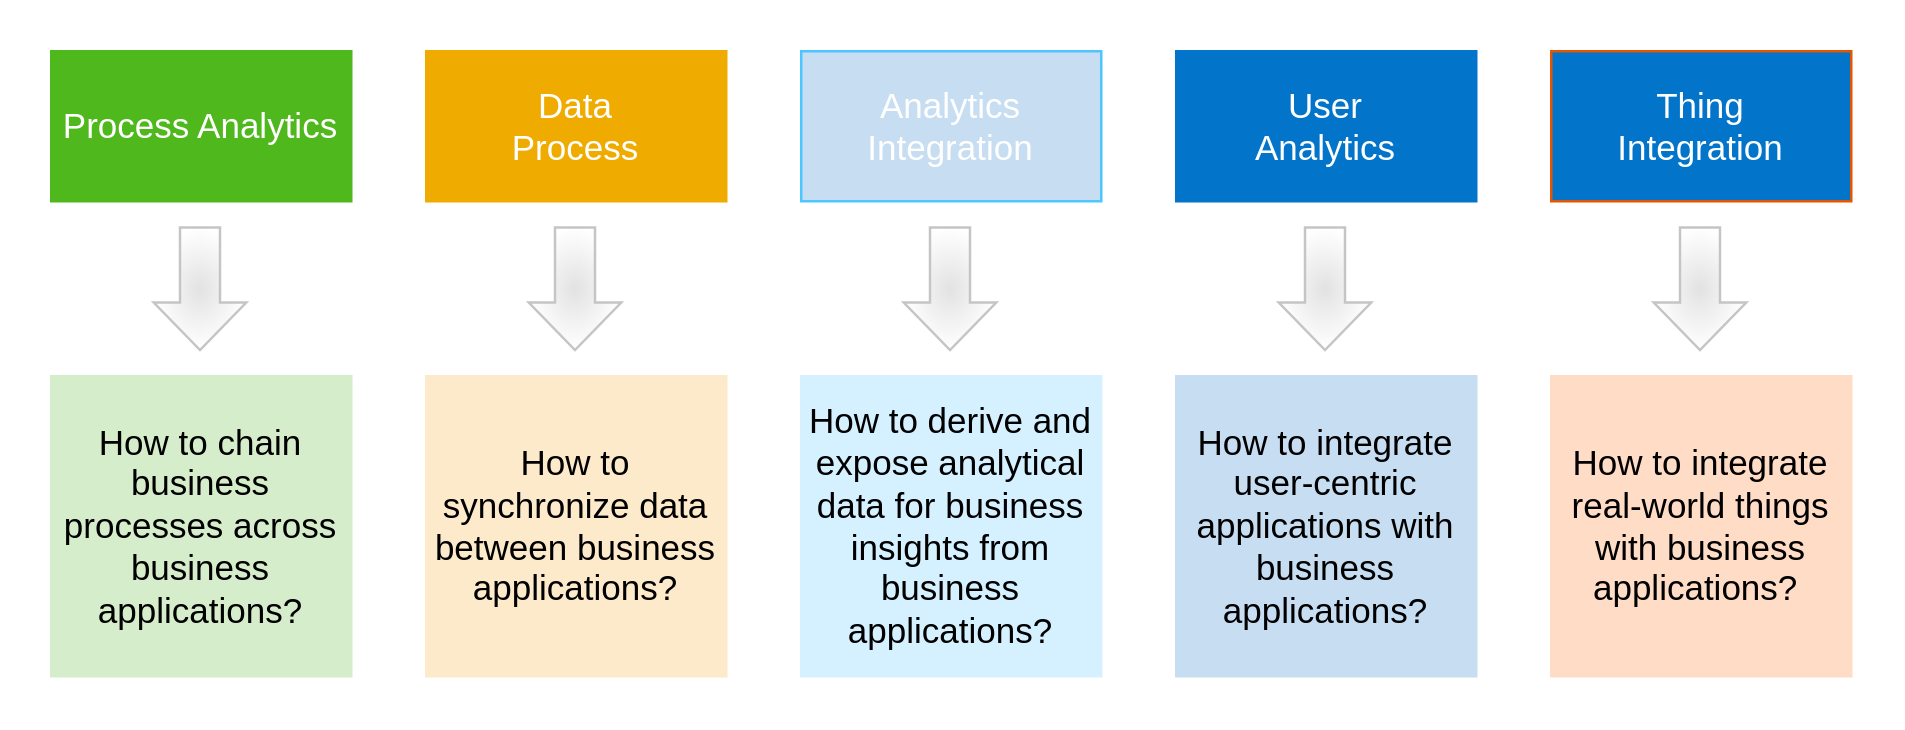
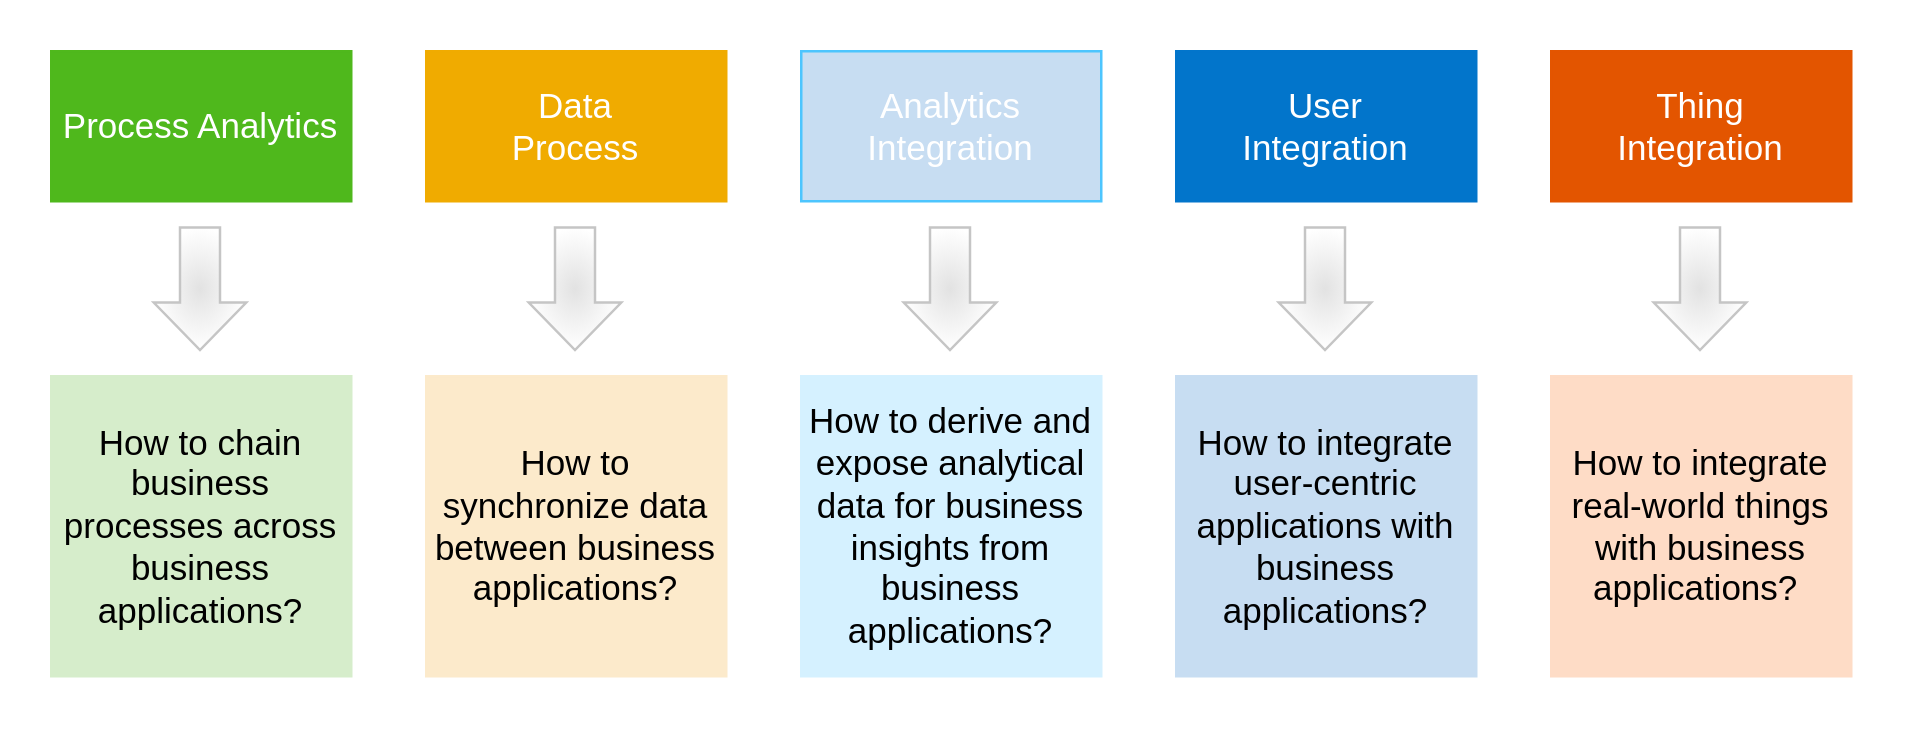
node "User Analytics": label "User Analytics" -> "User Integration"
node "Thing Integration": fillcolor #0275cb -> #e35500
